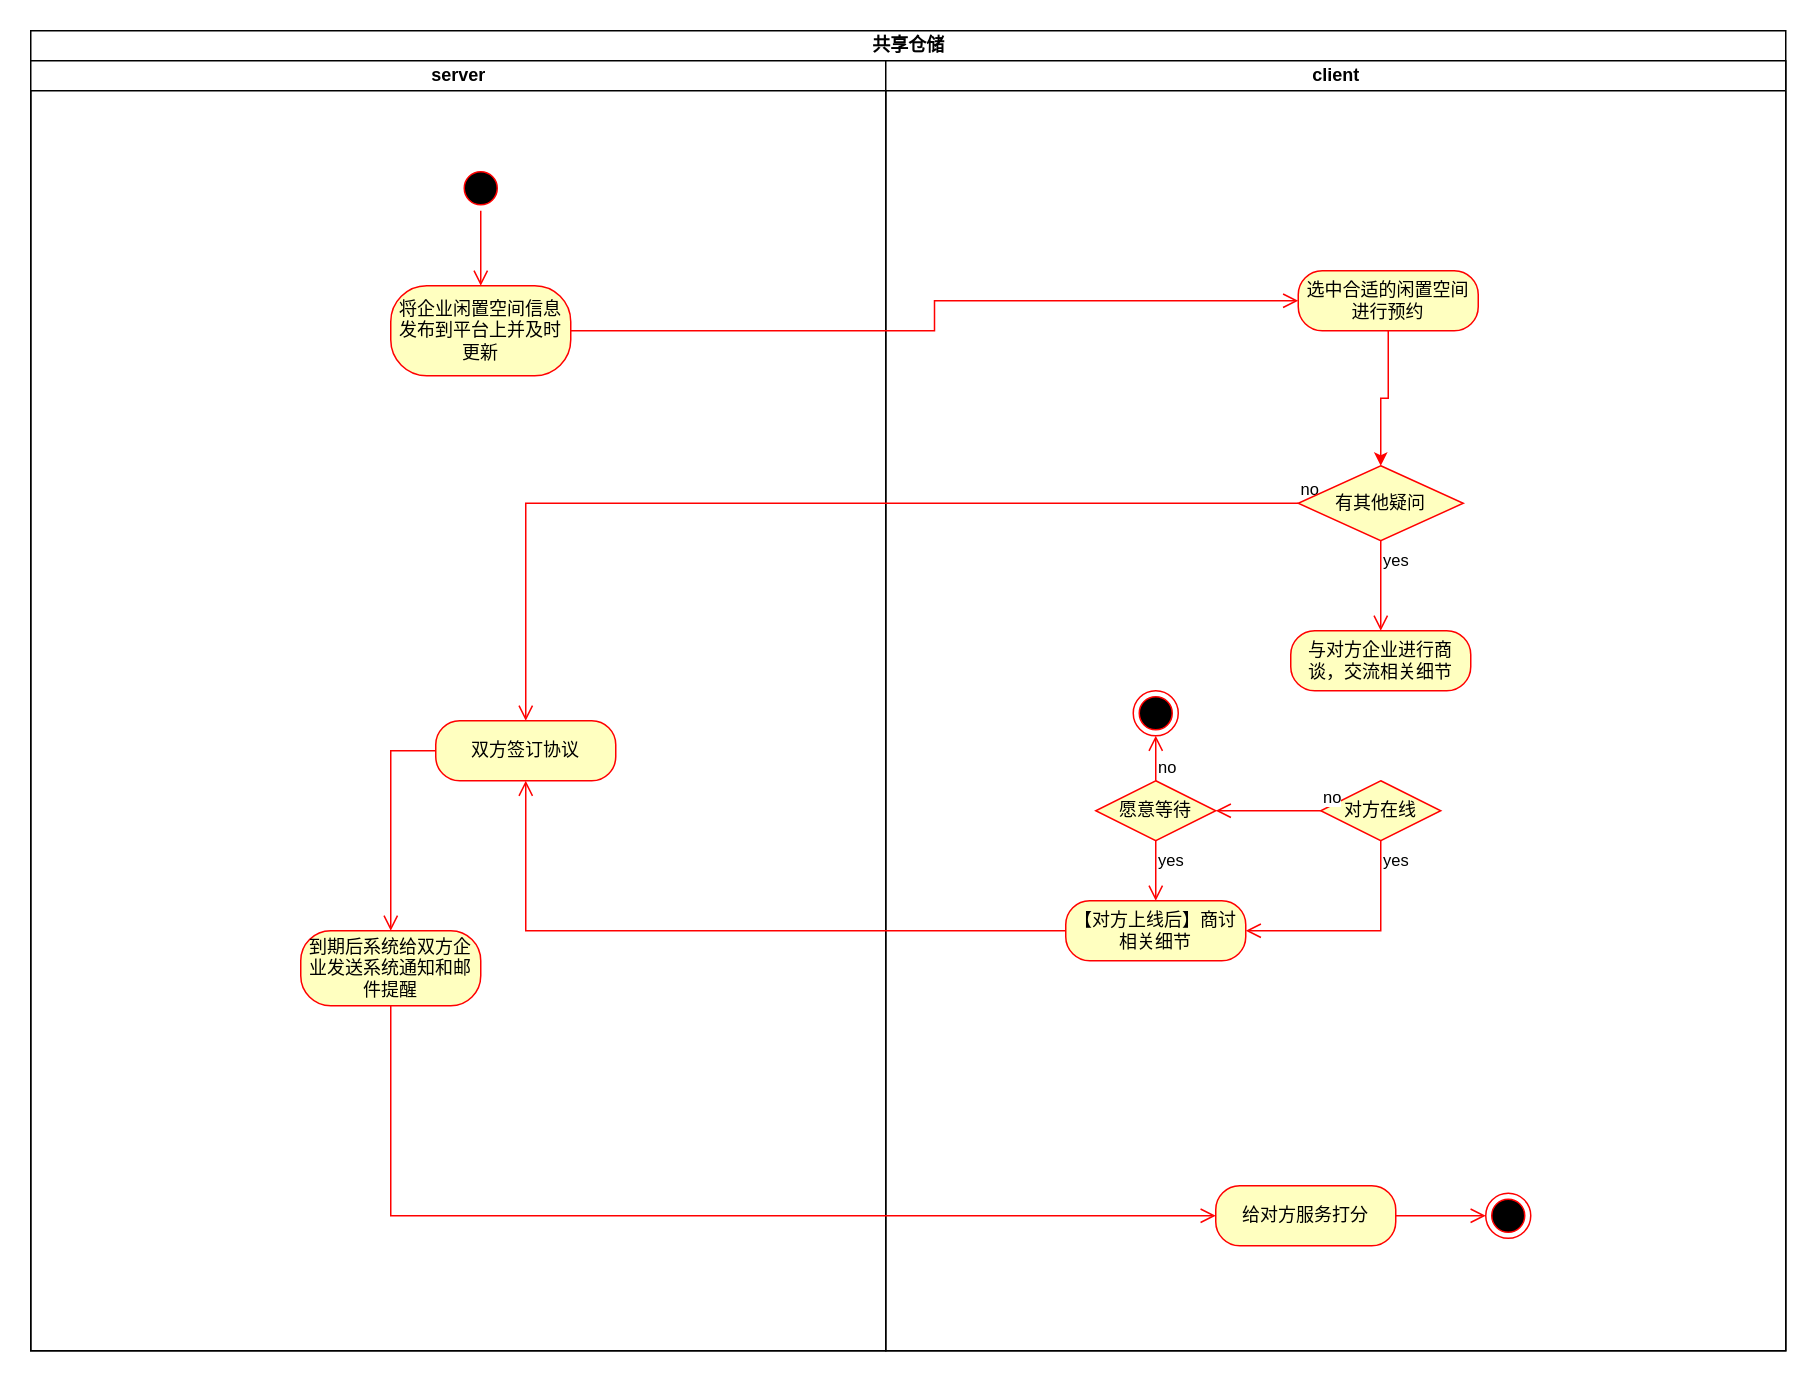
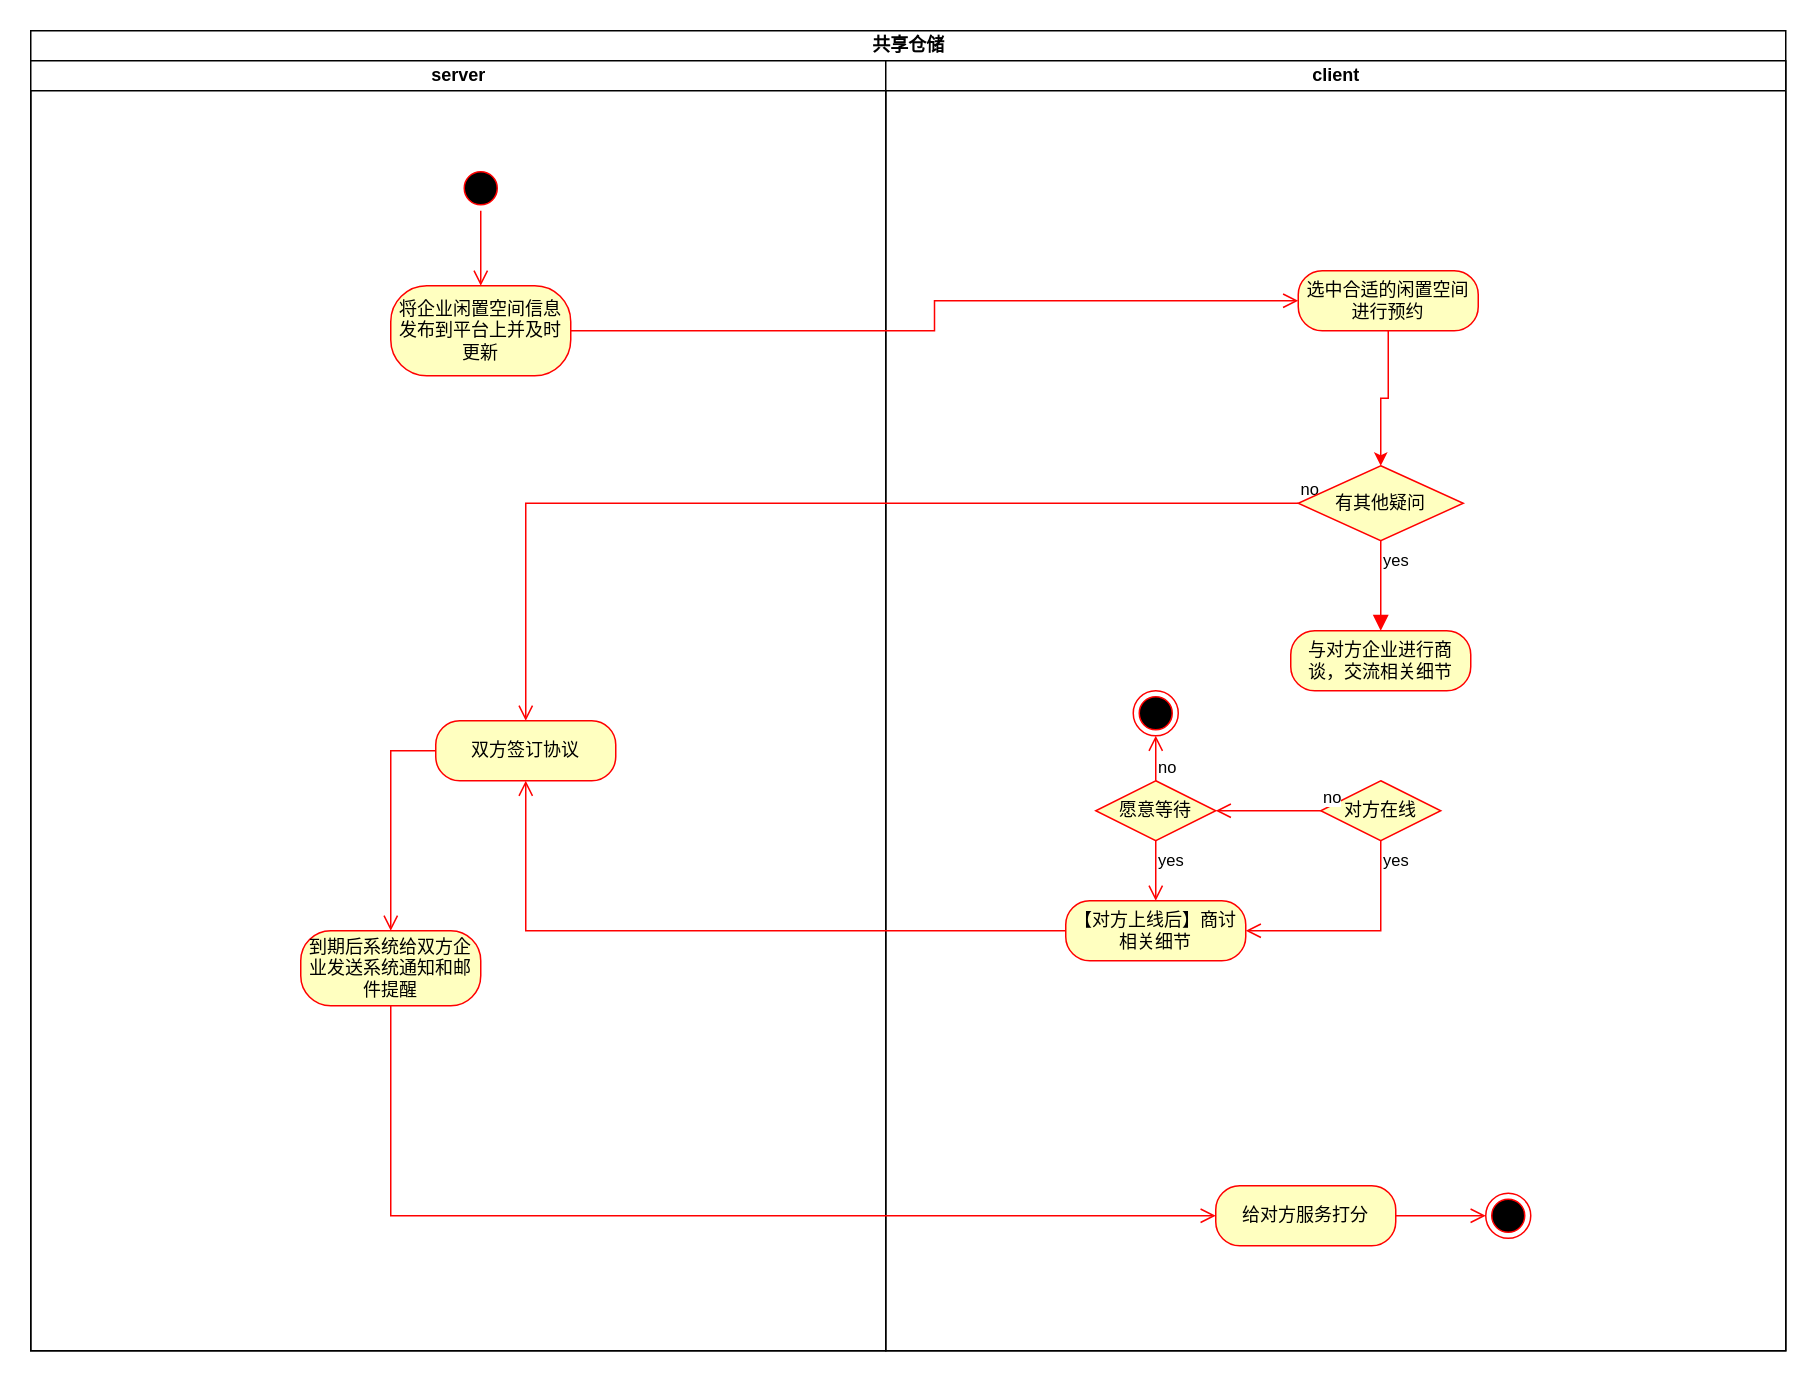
edge "有其他疑问" -> "与对方企业进行商谈，交流相关细节": arrowhead open -> block
